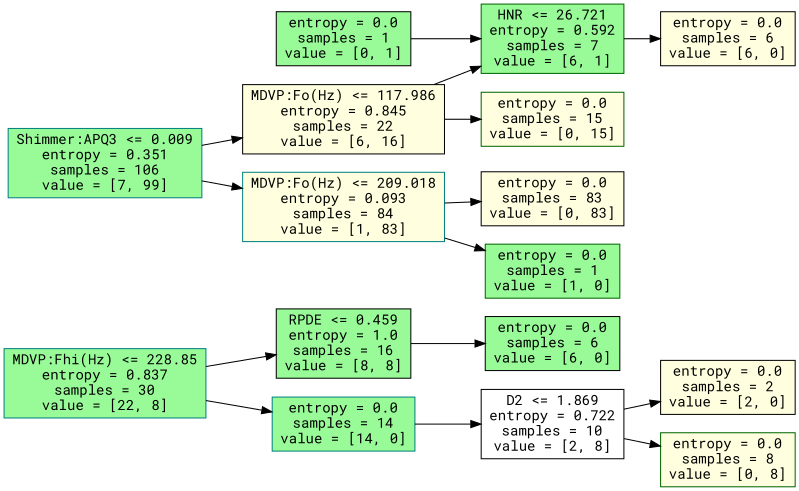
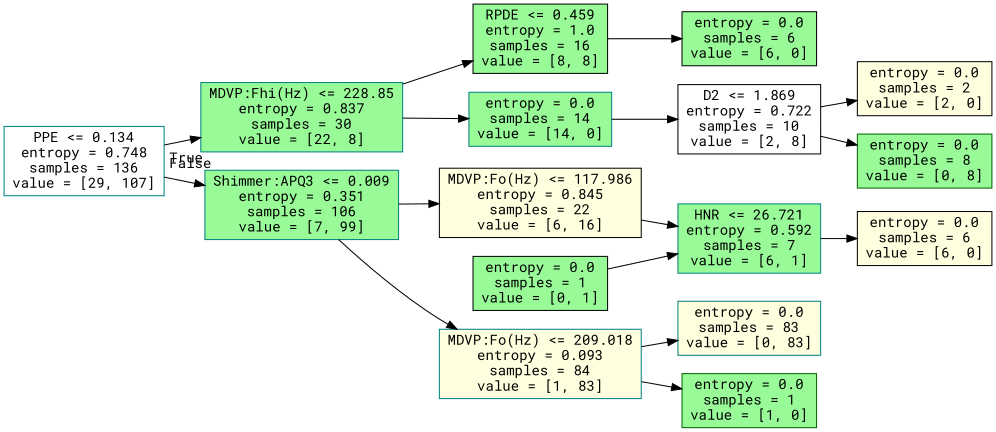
node "HNR <= 26.721 entropy = 0.592 samples = 7 value = [6, 1]": color darkgreen -> teal
node "entropy = 0.0 samples = 15 value = [0, 15]": removed
node "PPE <= 0.134 entropy = 0.748 samples = 136 value = [29, 107]": added
node "entropy = 0.0 samples = 83 value = [0, 83]": color black -> teal
node "entropy = 0.0 samples = 8 value = [0, 8]": fillcolor lightyellow -> palegreen
